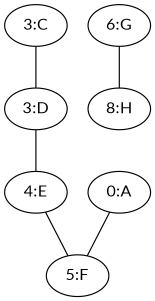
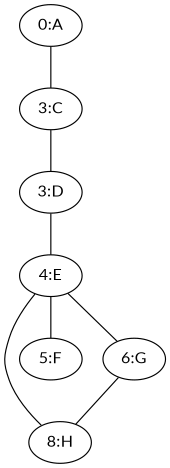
edge "0:A" -- "5:F": now "0:A" -- "3:C"
edge "4:E" -- "6:G": added
edge "4:E" -- "8:H": added
